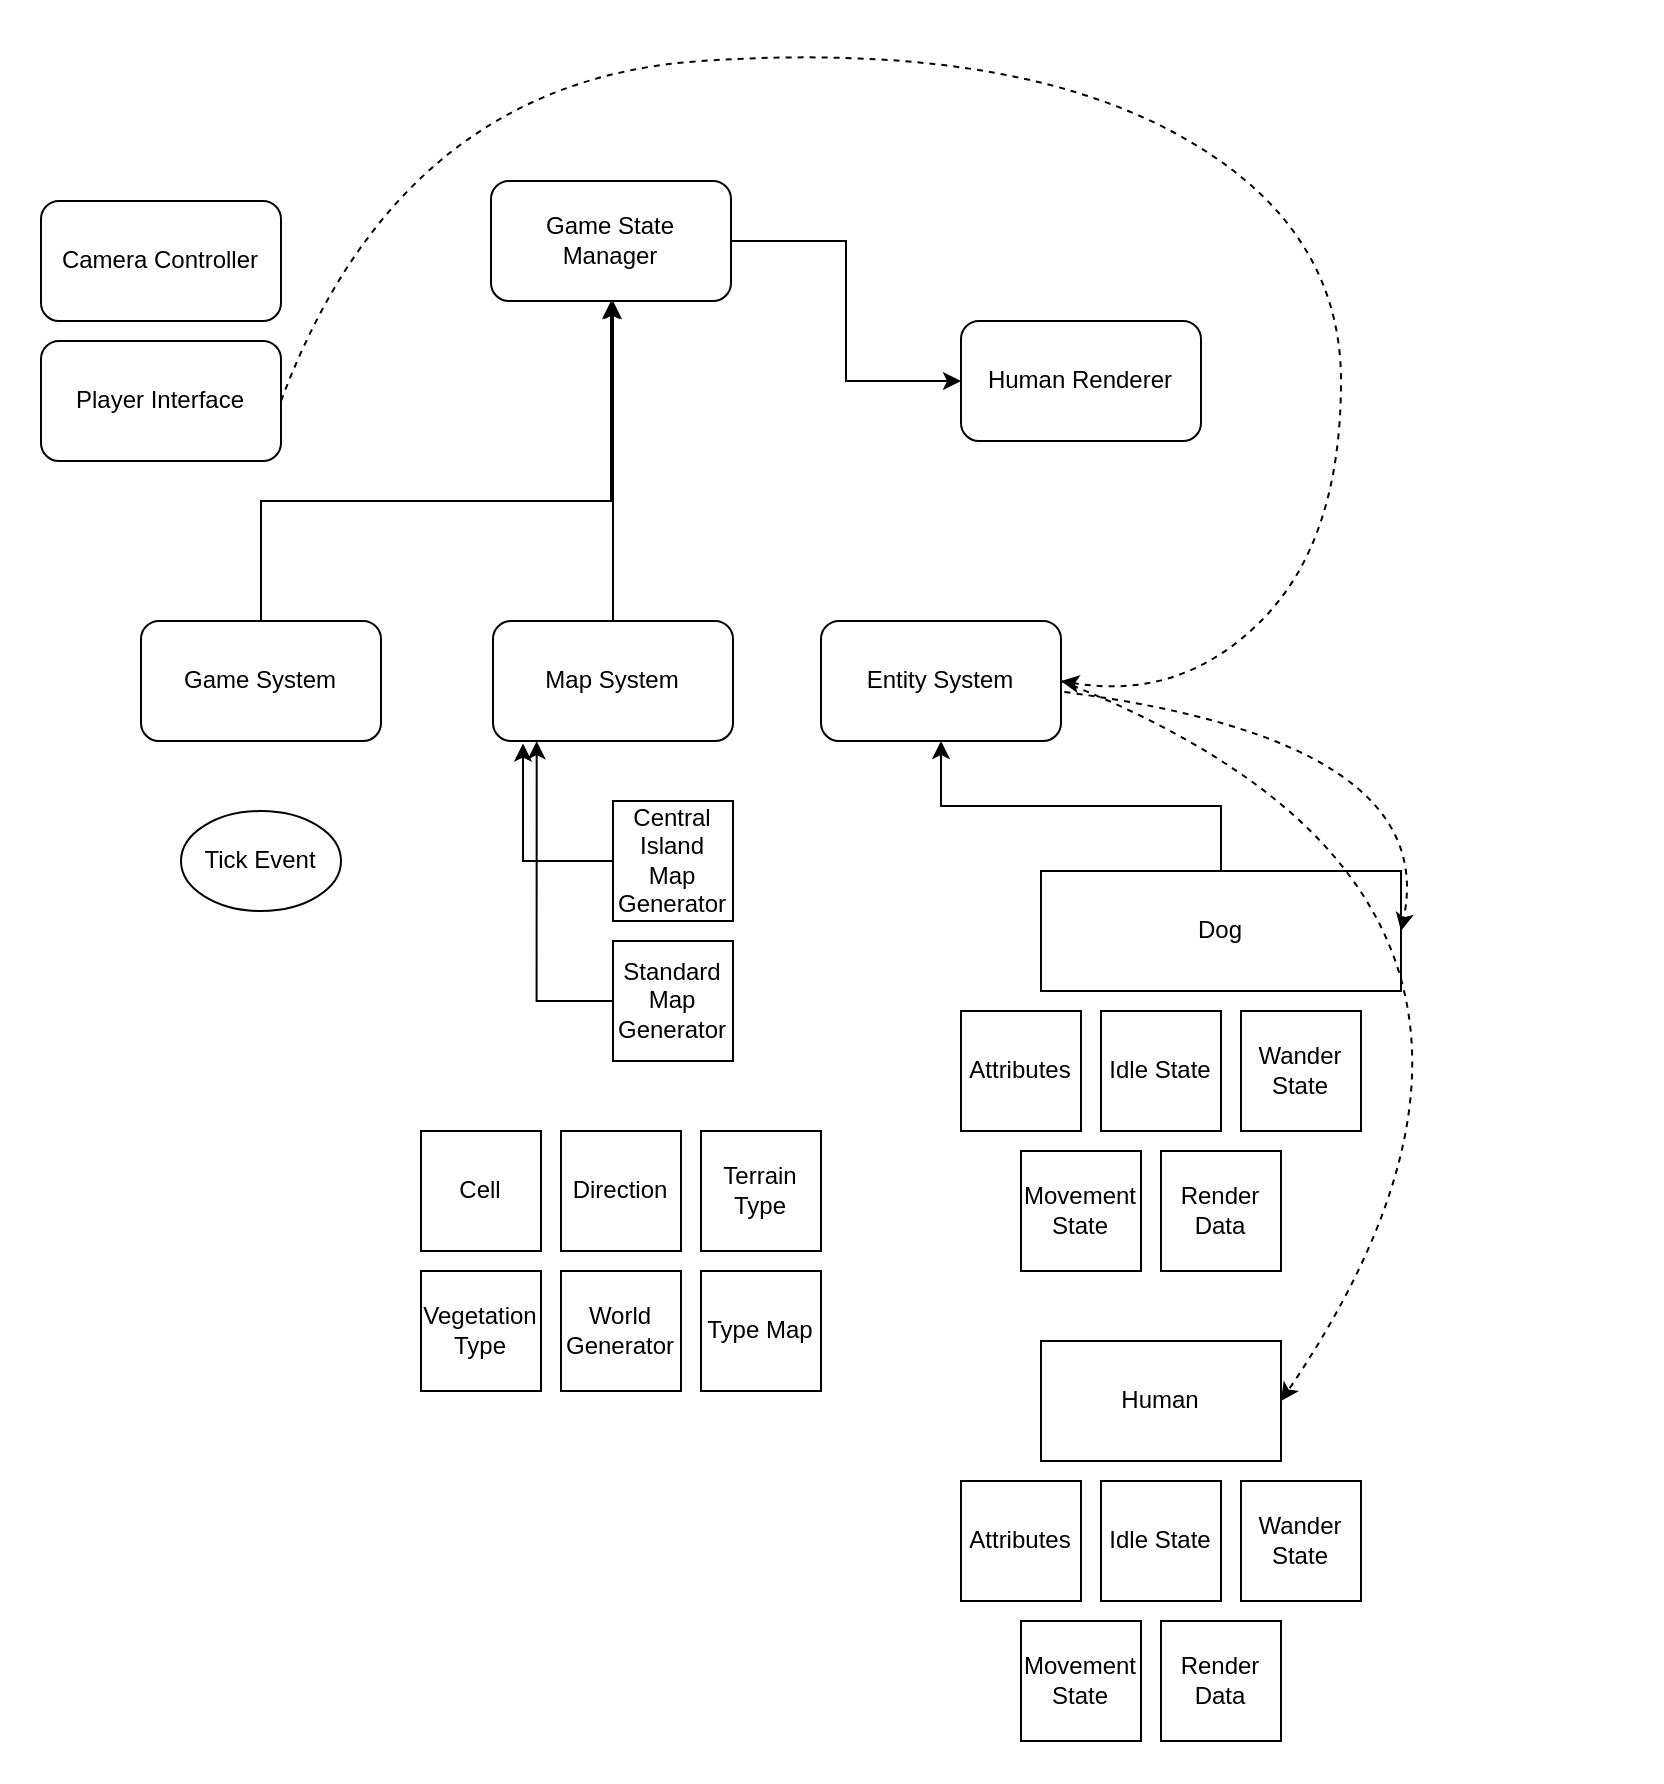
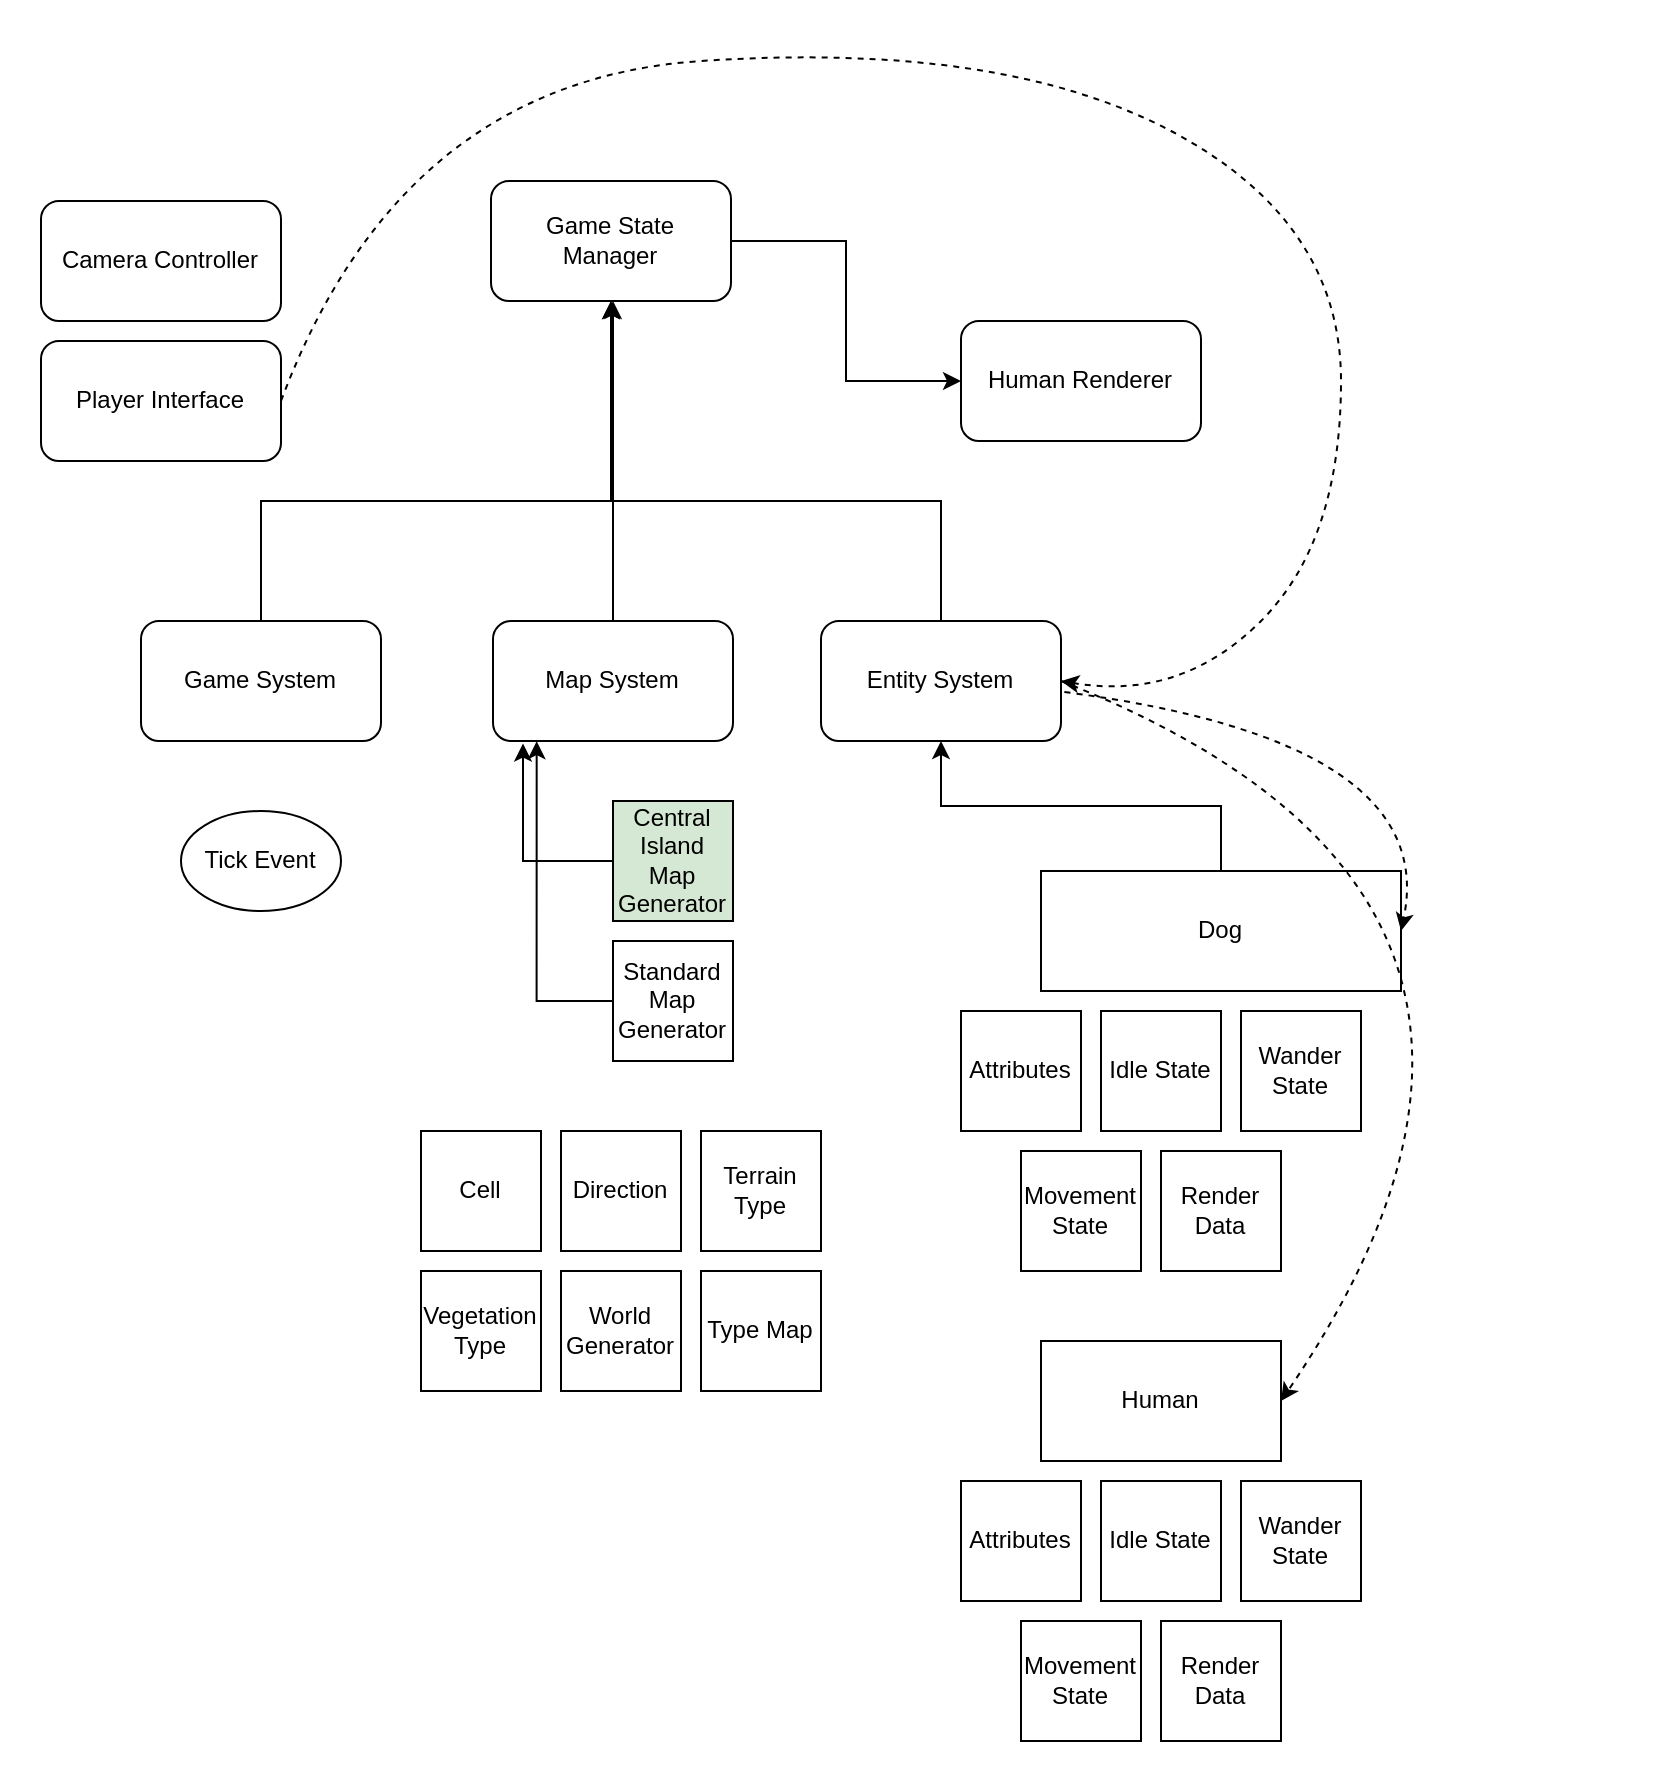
edge "Entity System" -> "Game State Manager": added
node "Central Island Map Generator": fillcolor #ffffff -> #d5e8d4
